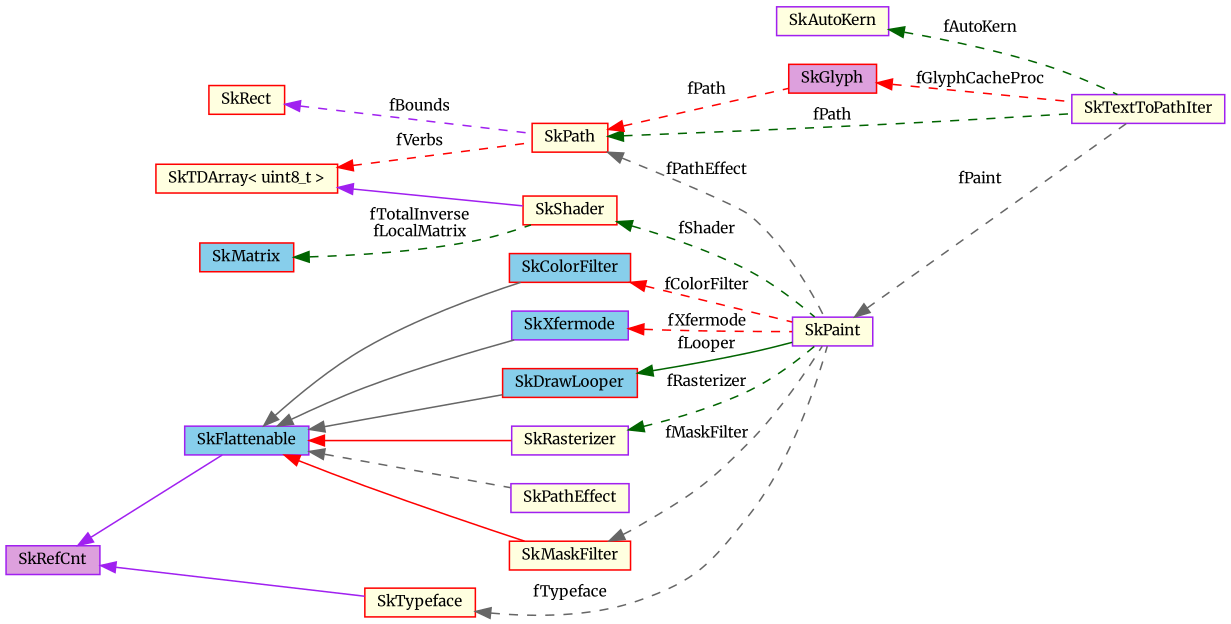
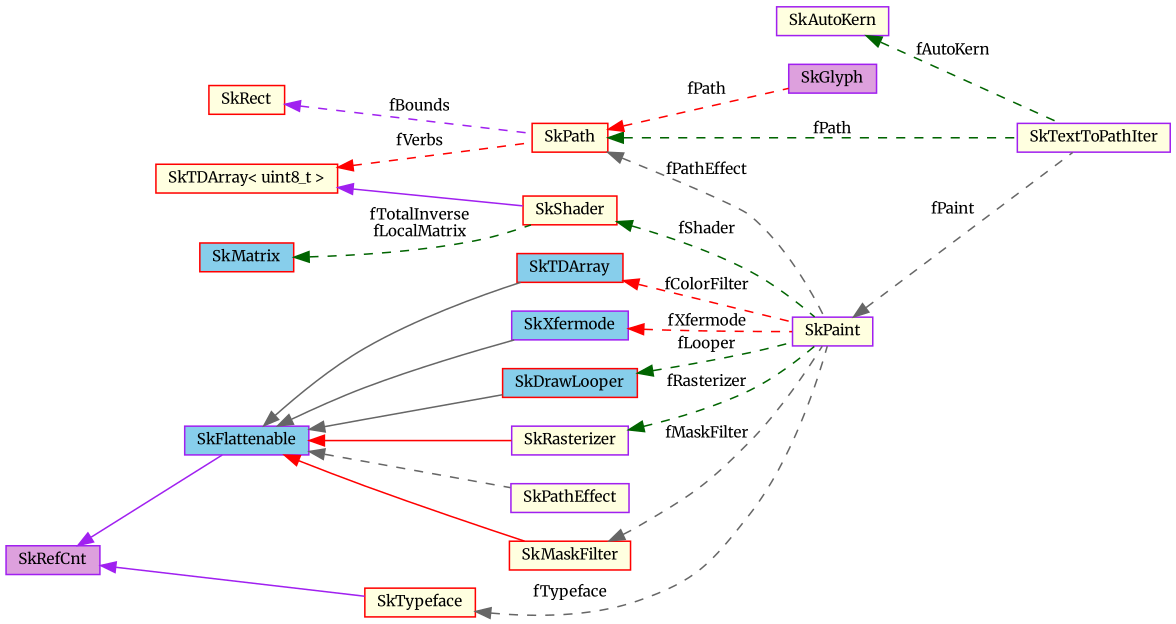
node "SkGlyph": color red -> purple
edge "SkTextToPathIter" -> "SkGlyph": removed, label "fGlyphCacheProc"
node "SkColorFilter": label "SkColorFilter" -> "SkTDArray"
edge "SkPaint" -> "SkDrawLooper": style solid -> dashed
